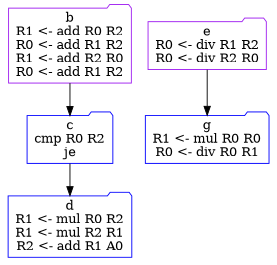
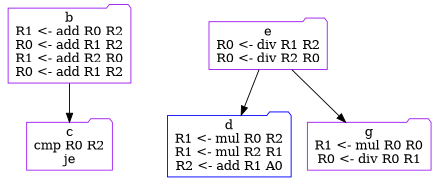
node "c cmp R0 R2 je": color blue -> purple
node "g R1 <- mul R0 R0 R0 <- div R0 R1": color blue -> purple
edge "c cmp R0 R2 je" -> "d R1 <- mul R0 R2 R1 <- mul R2 R1 R2 <- add R1 A0": now "e R0 <- div R1 R2 R0 <- div R2 R0" -> "d R1 <- mul R0 R2 R1 <- mul R2 R1 R2 <- add R1 A0"
